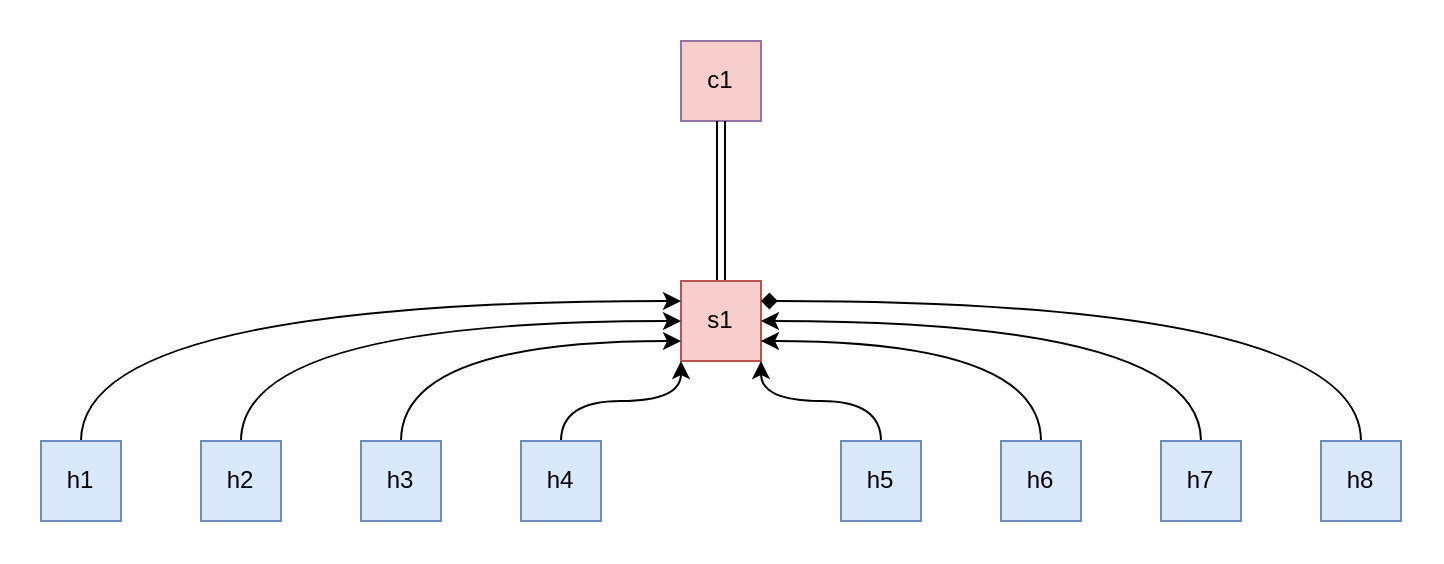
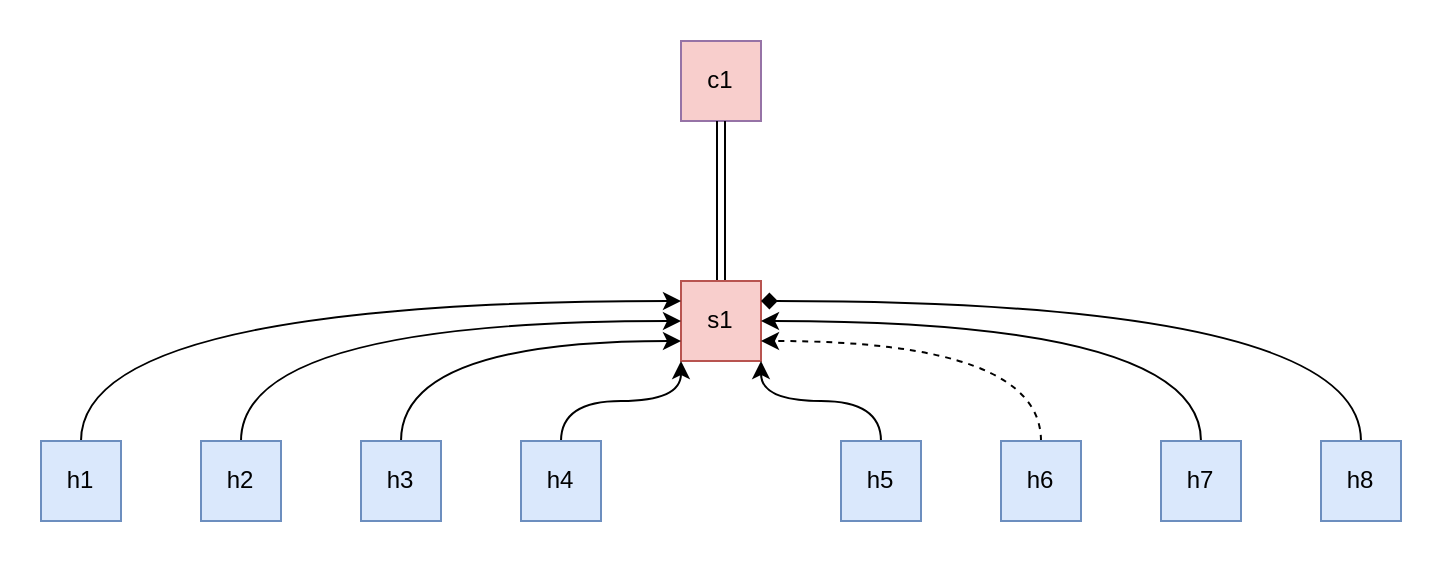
edge "h6" -> "s1": style solid -> dashed
